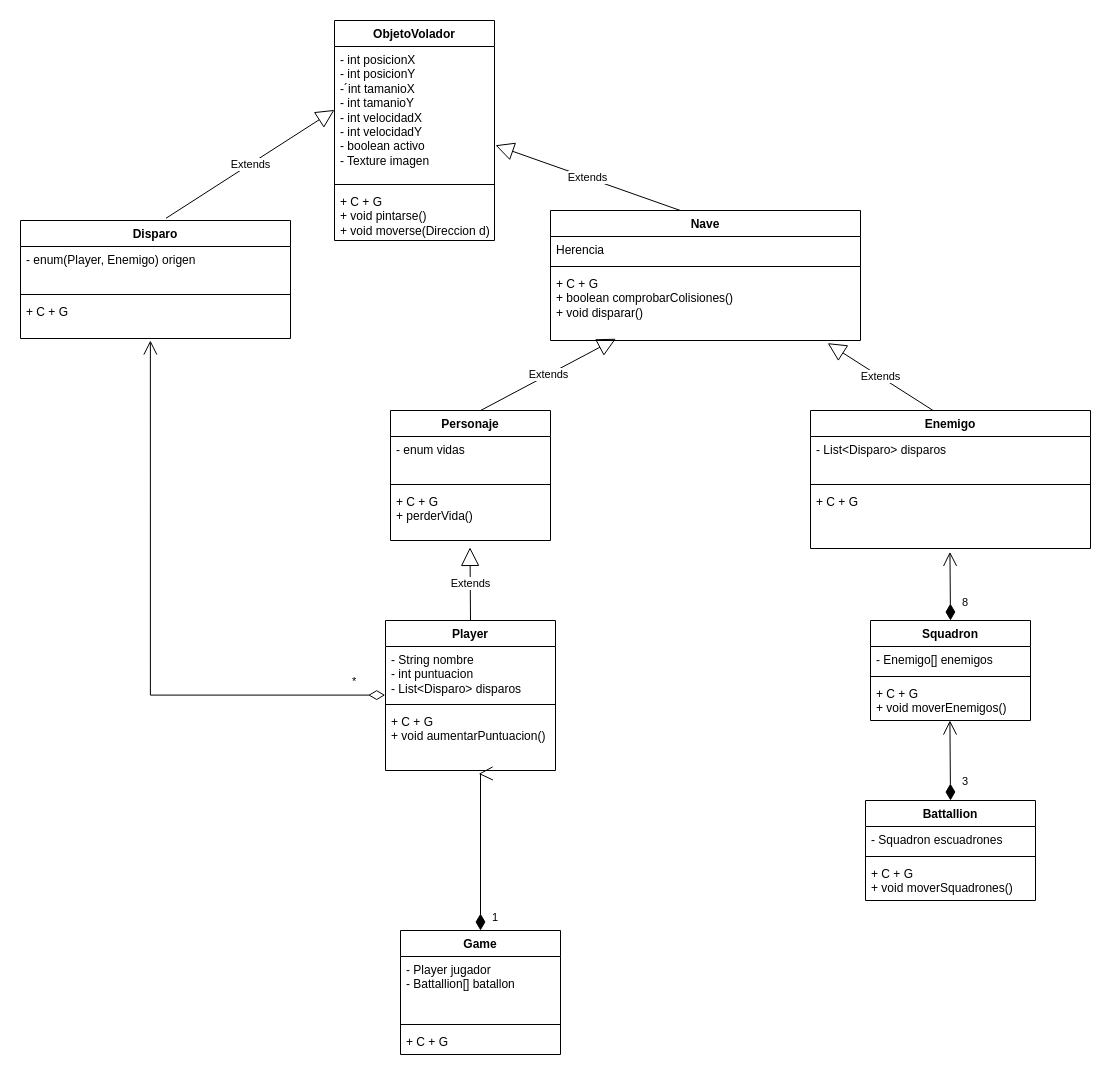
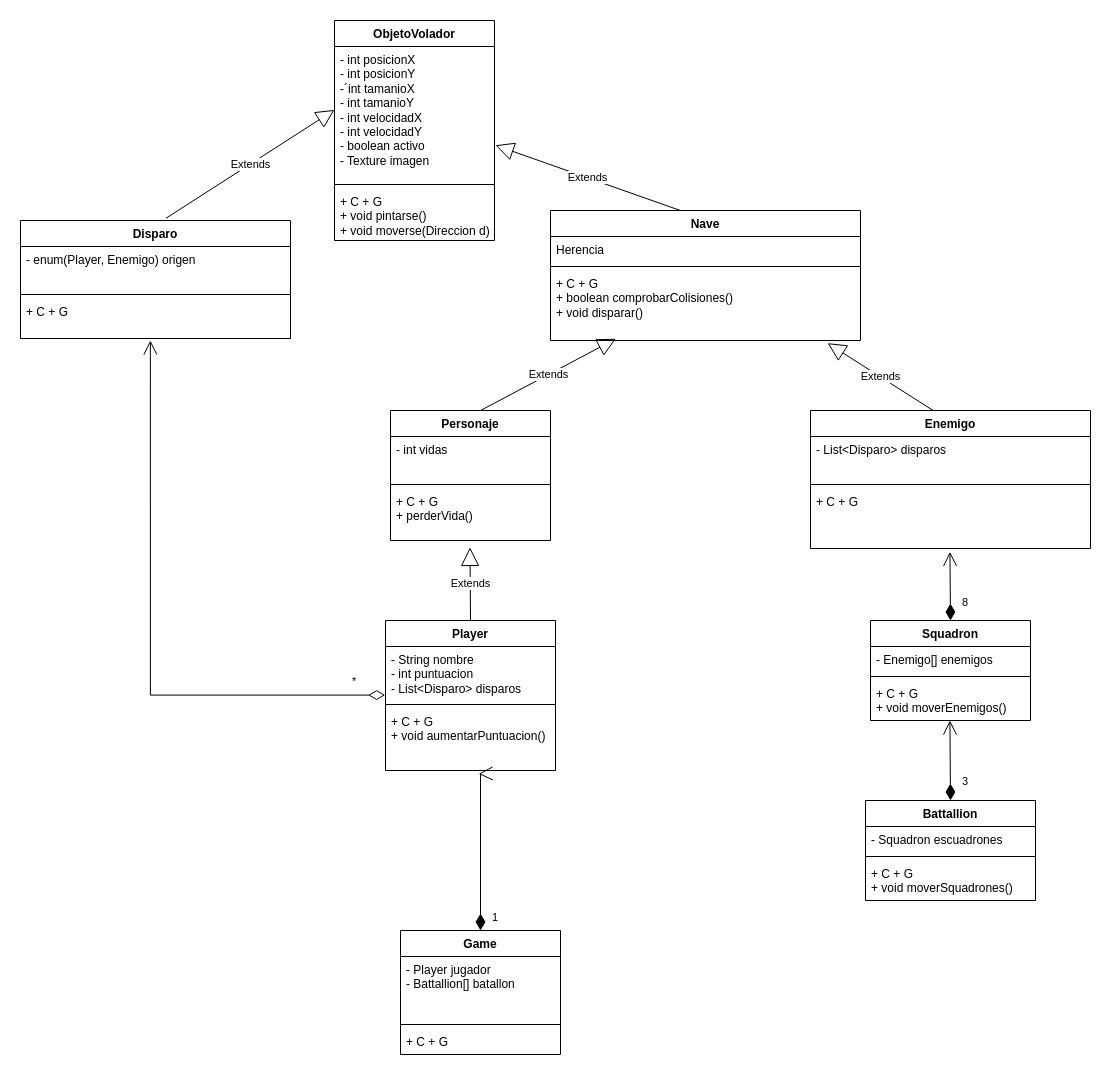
node "- enum vidas": label "- enum vidas" -> "- int vidas"
